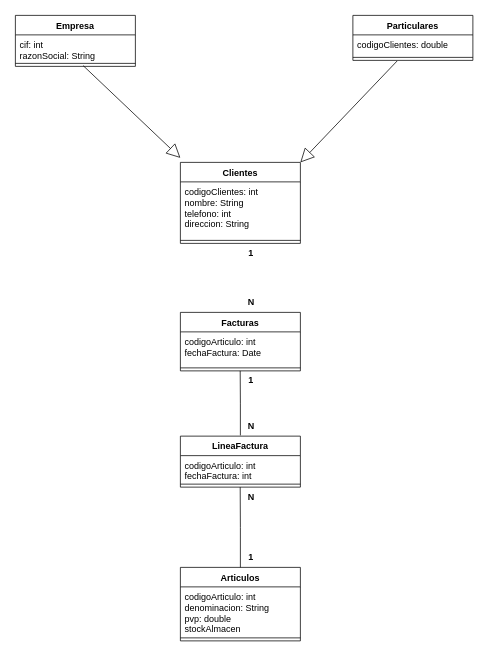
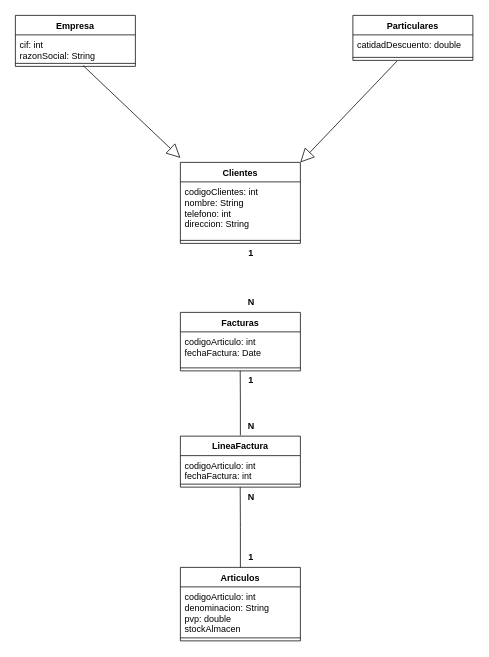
node "codigoClientes: double": label "codigoClientes: double" -> "catidadDescuento: double"
